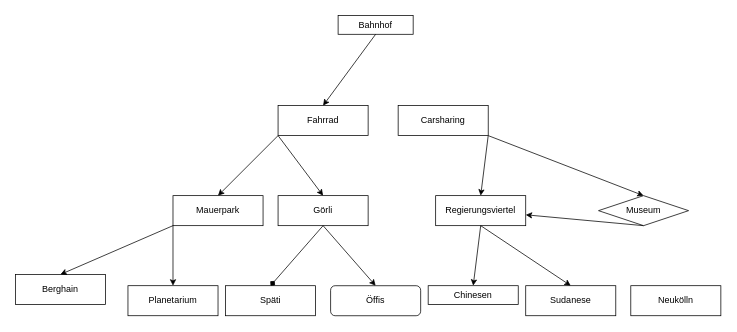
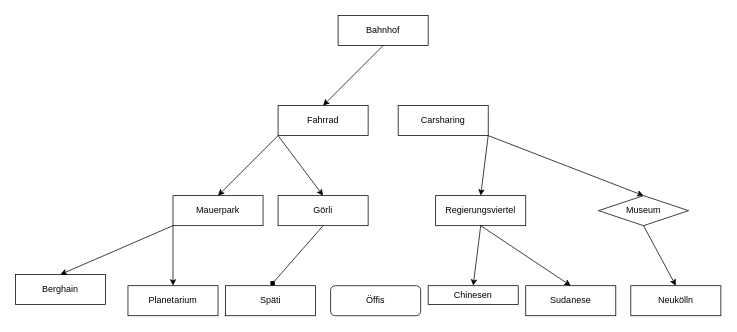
node "Bahnhof": size 75x19 -> 90x30
edge "Museum" -> "Regierungsviertel": now "Museum" -> "Neukölln"
edge "Görli" -> "Öffis": removed
